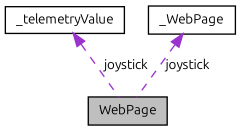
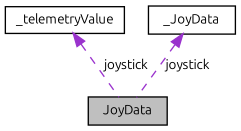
node "_WebPage": label "_WebPage" -> "_JoyData"
node "WebPage": label "WebPage" -> "JoyData"
